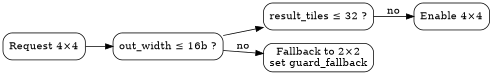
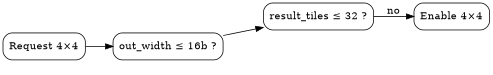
node "Fallback to 2×2 set guard_fallback": removed
